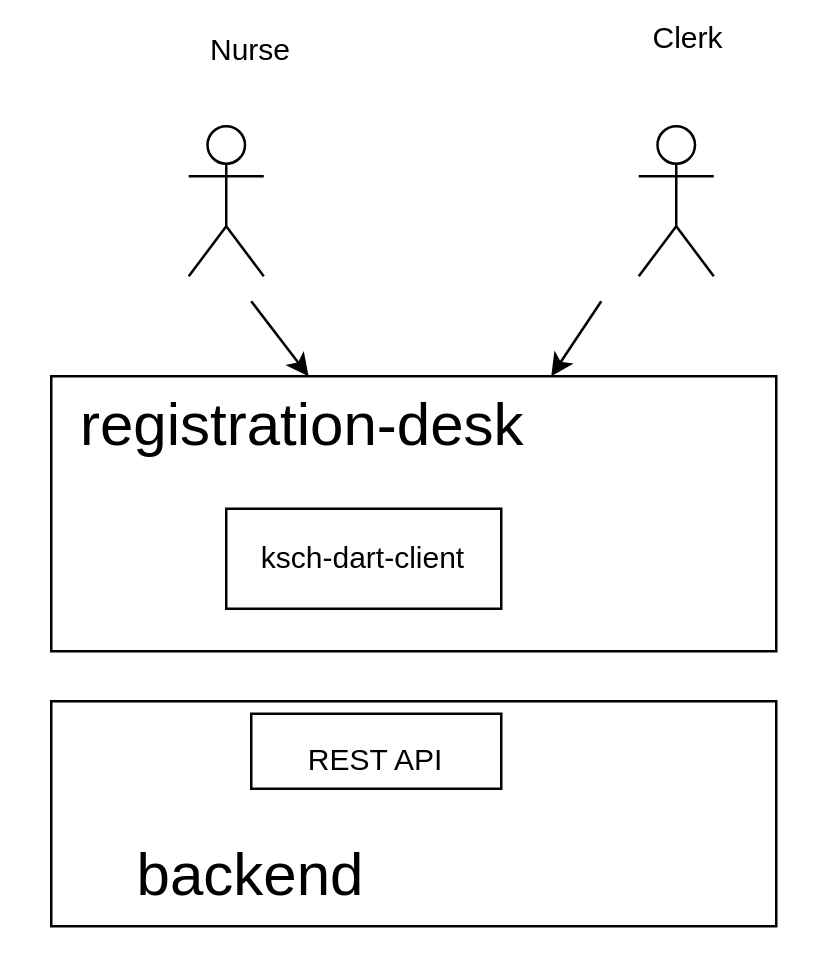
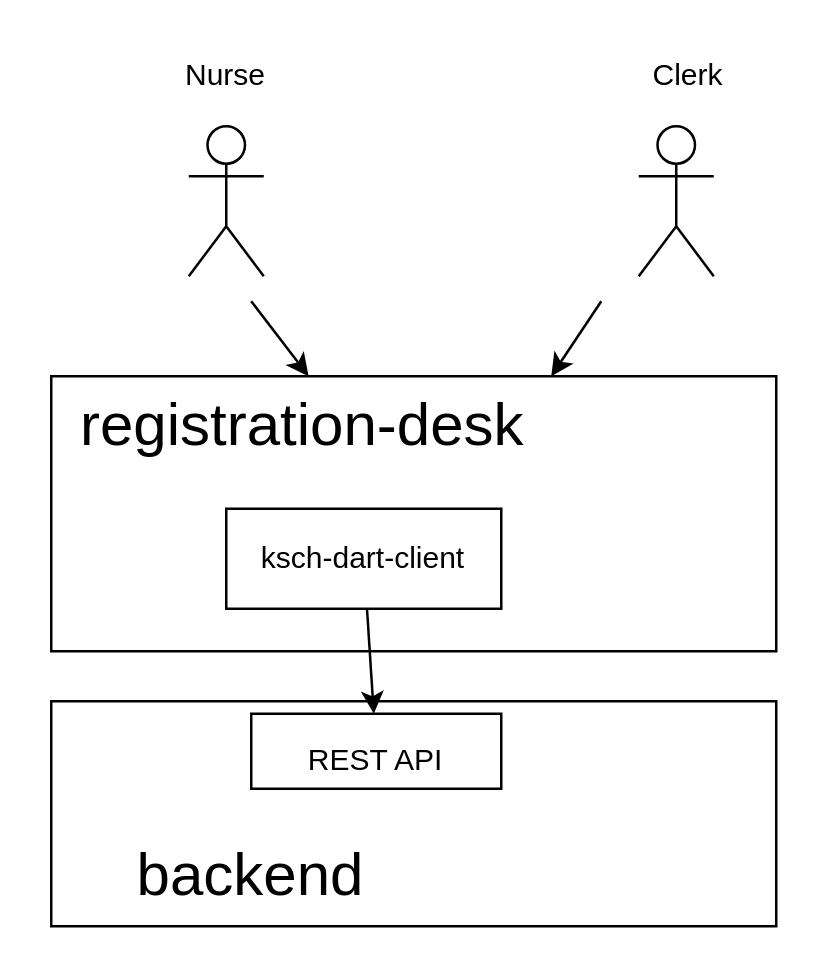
node "Clerk": moved (689, 39) -> (689, 76)
node "Nurse": moved (251, 51) -> (226, 76)
edge "ksch-dart-client" -> "REST API": added
